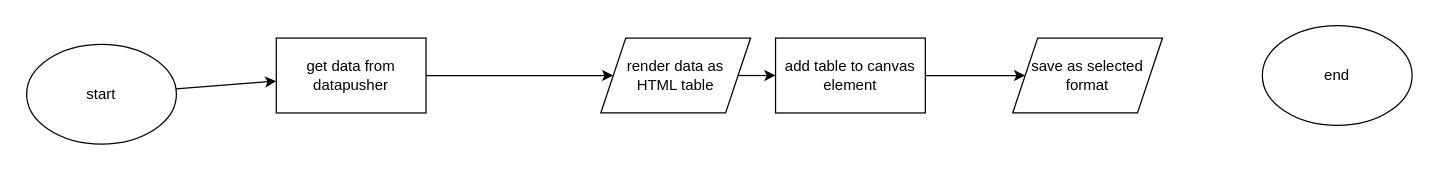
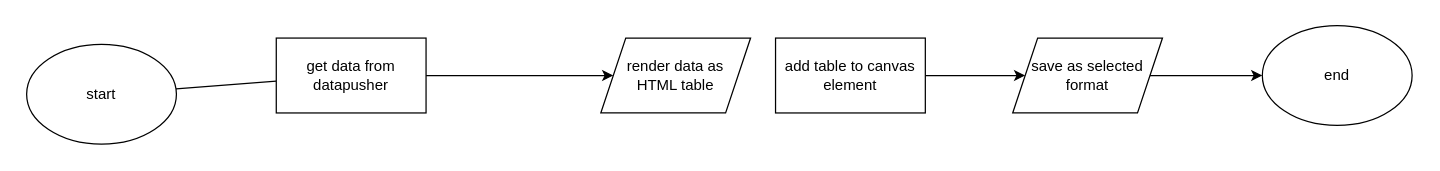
edge "render data as HTML table" -> "add table to canvas element": removed
edge "save as selected format" -> "end": added
edge "start" -> "get data from datapusher": arrowhead classic -> none
